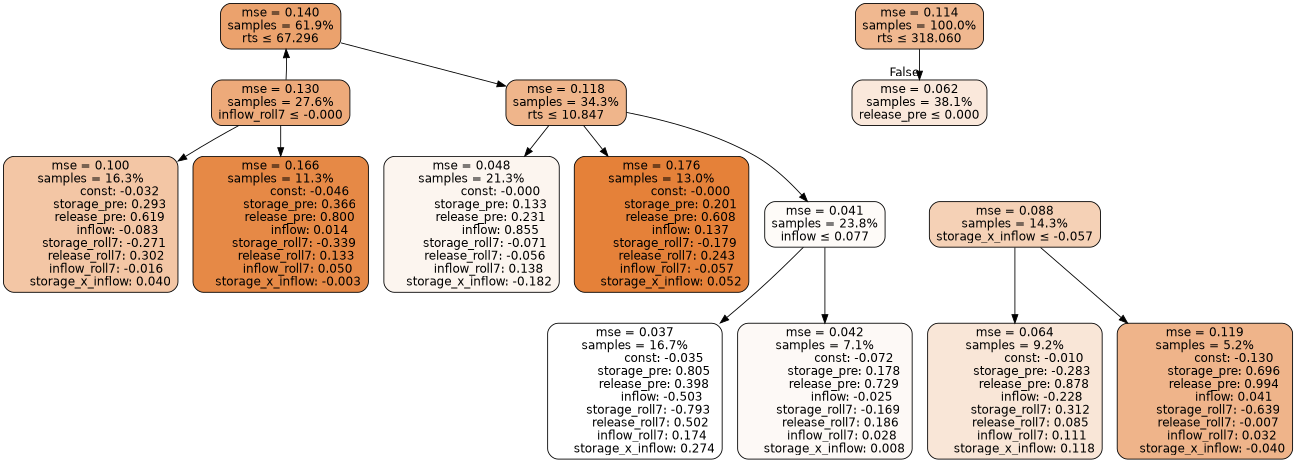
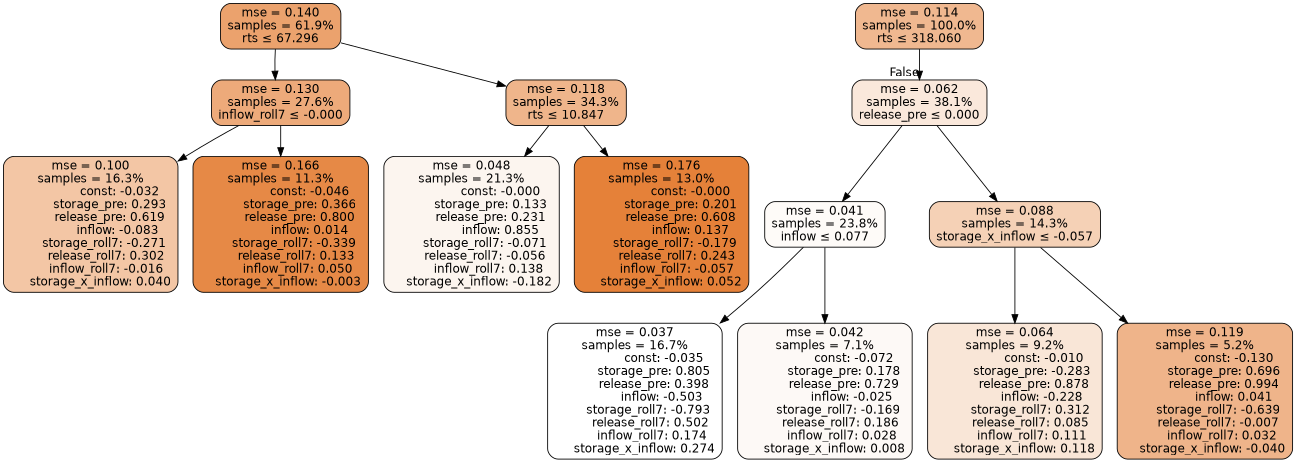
edge "mse = 0.130 samples = 27.6% inflow_roll7 ≤ -0.000" -> "mse = 0.140 samples = 61.9% rts ≤ 67.296": reversed
edge "mse = 0.118 samples = 34.3% rts ≤ 10.847" -> "mse = 0.041 samples = 23.8% inflow ≤ 0.077": now "mse = 0.062 samples = 38.1% release_pre ≤ 0.000" -> "mse = 0.041 samples = 23.8% inflow ≤ 0.077"
edge "mse = 0.062 samples = 38.1% release_pre ≤ 0.000" -> "mse = 0.088 samples = 14.3% storage_x_inflow ≤ -0.057": added
